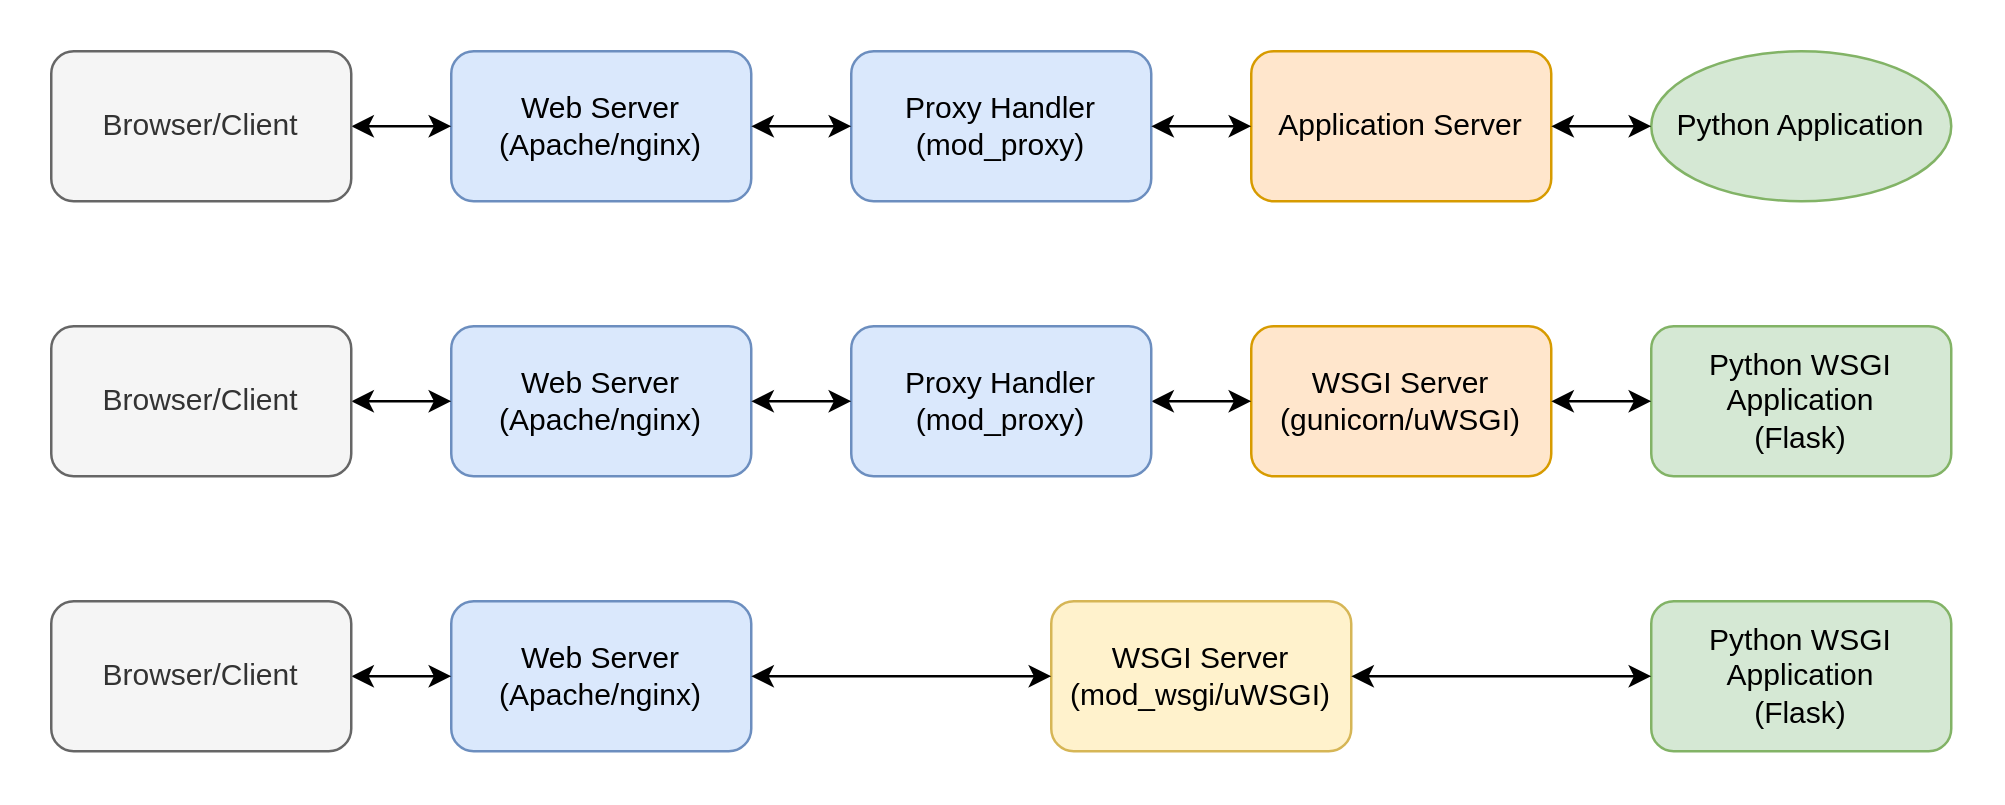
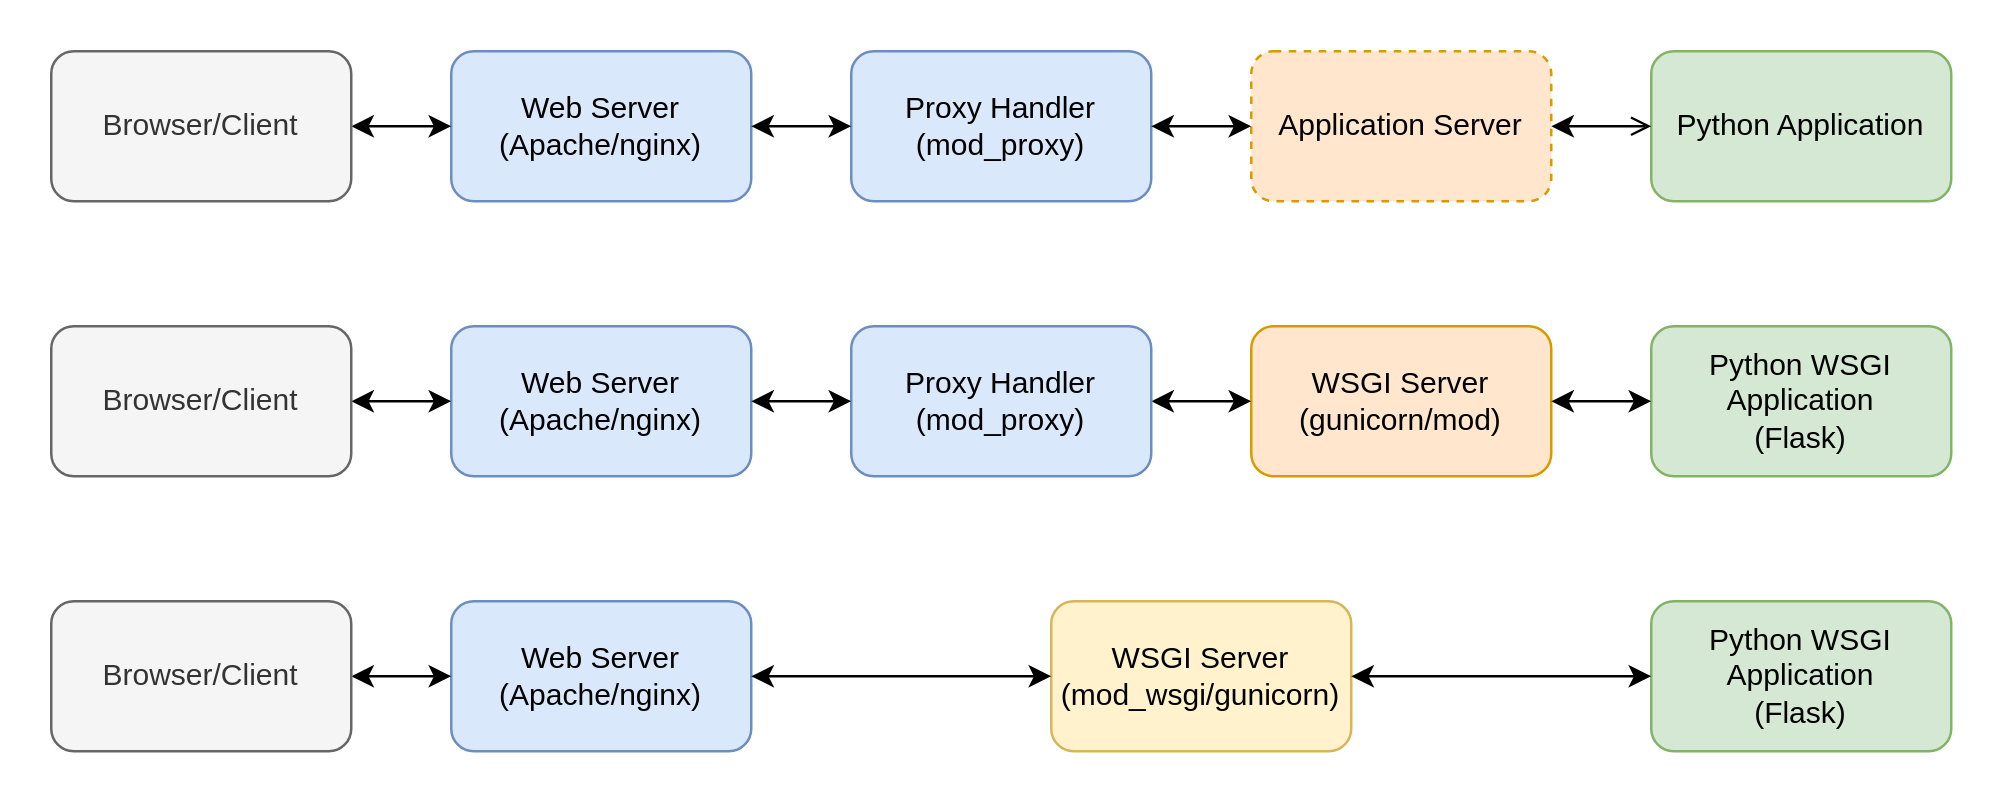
node "Application Server": style solid -> dashed
edge "Application Server" -- "Python Application": arrowhead classic -> open
node "Python Application": shape ellipse -> rounded rectangle
node "WSGI Server (gunicorn/uWSGI)": label "WSGI Server (gunicorn/uWSGI)" -> "WSGI Server (gunicorn/mod)"
node "WSGI Server (mod_wsgi/uWSGI)": label "WSGI Server (mod_wsgi/uWSGI)" -> "WSGI Server (mod_wsgi/gunicorn)"
